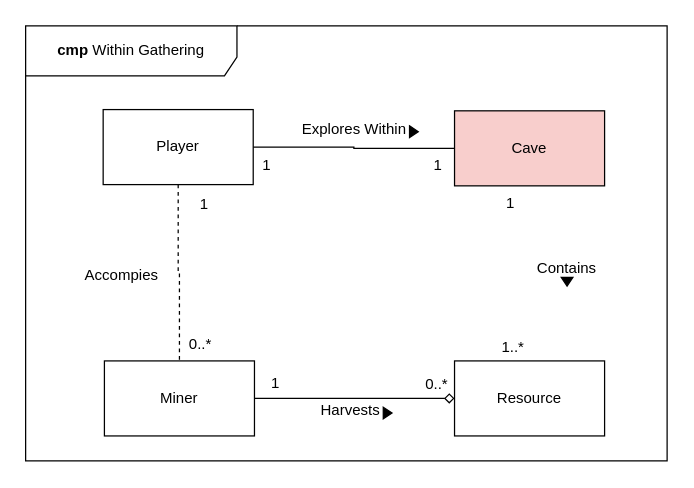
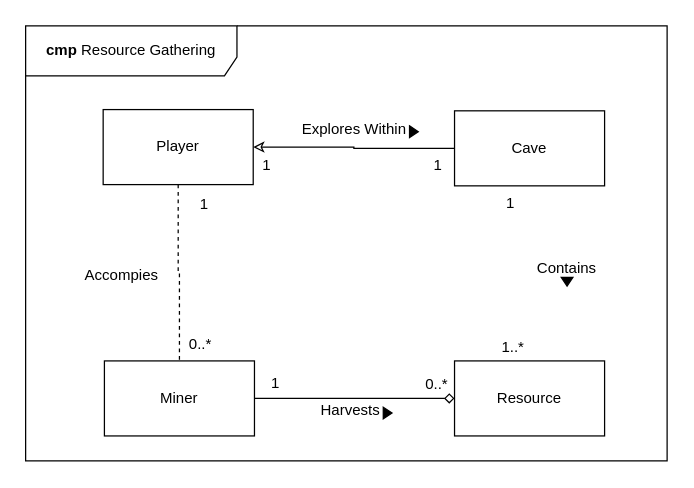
node "cmp Within Gathering": label "cmp Within Gathering" -> "cmp Resource Gathering"
edge "Player" -- "Cave": arrowhead none -> classic
node "Cave": fillcolor #f8cecc -> #ffffff
